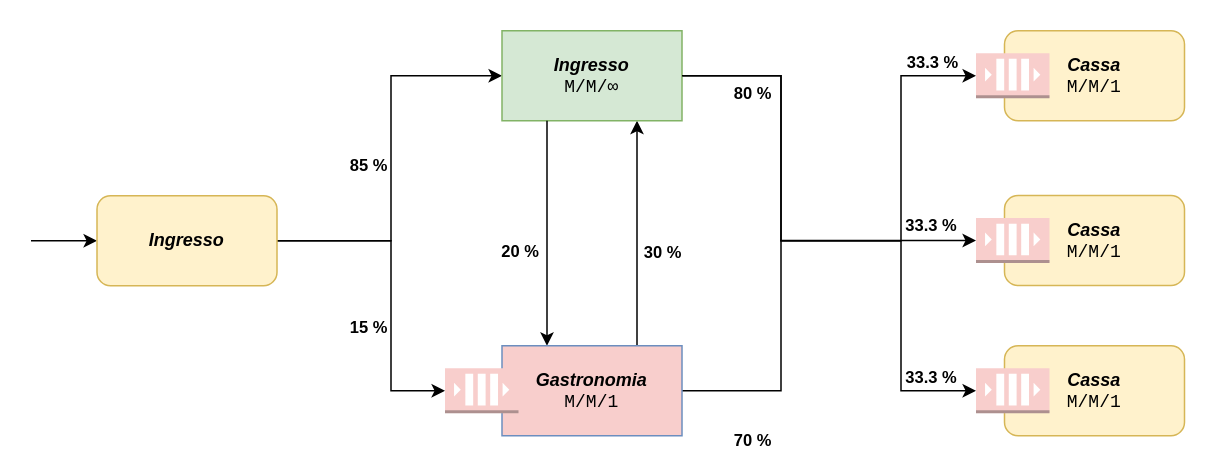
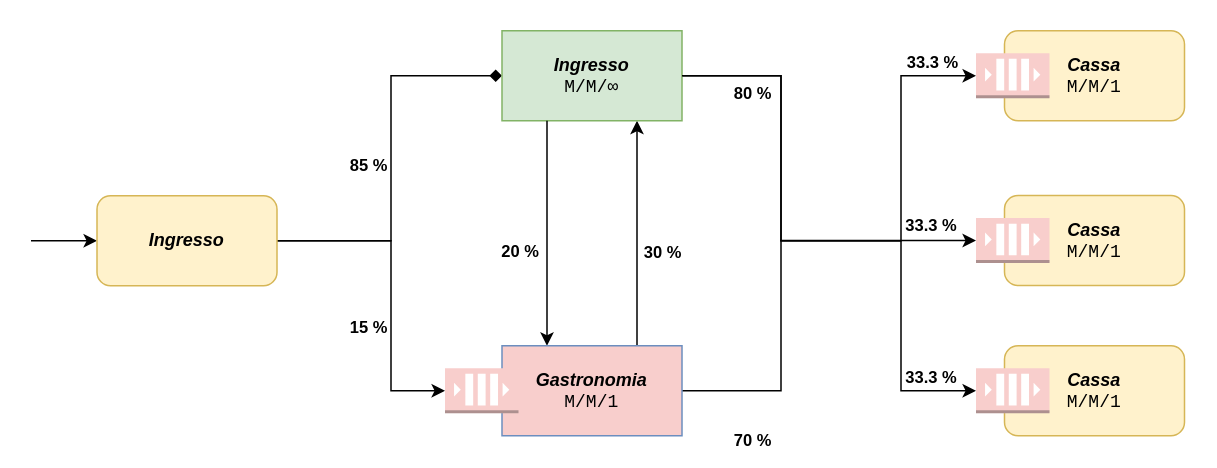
edge "Ingresso" -> "Ingresso M/M/∞": arrowhead classic -> diamond
